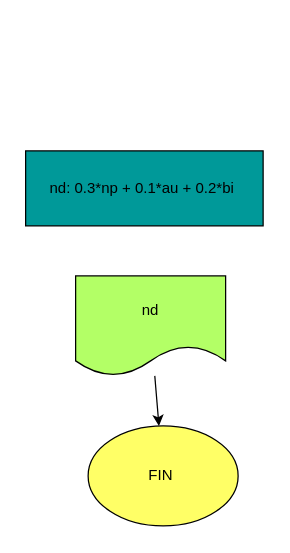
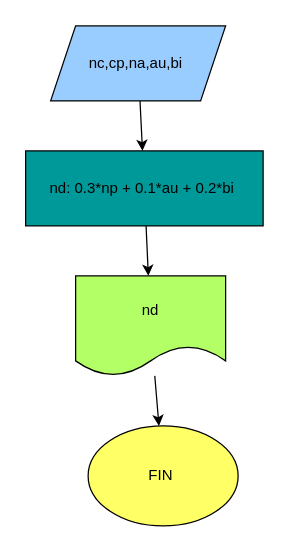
node "nc,cp,na,au,bi": added
edge "nc,cp,na,au,bi" -> "nd: 0.3*np + 0.1*au + 0.2*bi": added
edge "nd: 0.3*np + 0.1*au + 0.2*bi" -> "nd": added
